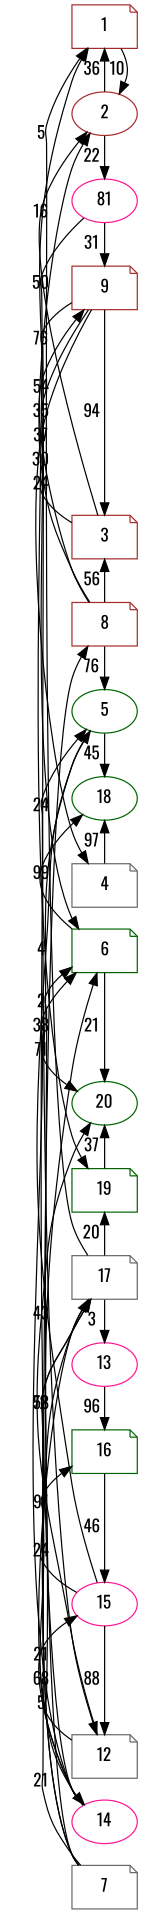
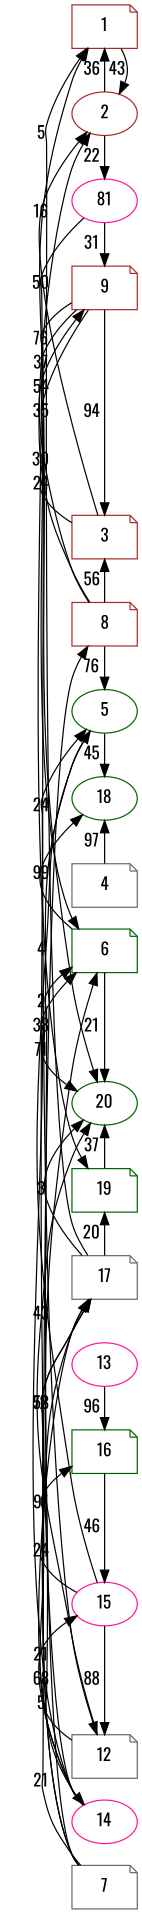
edge "1" -> "2": label "10" -> "43"
edge "9" -> "4": now "9" -> "20"
edge "17" -> "13": now "17" -> "20"
